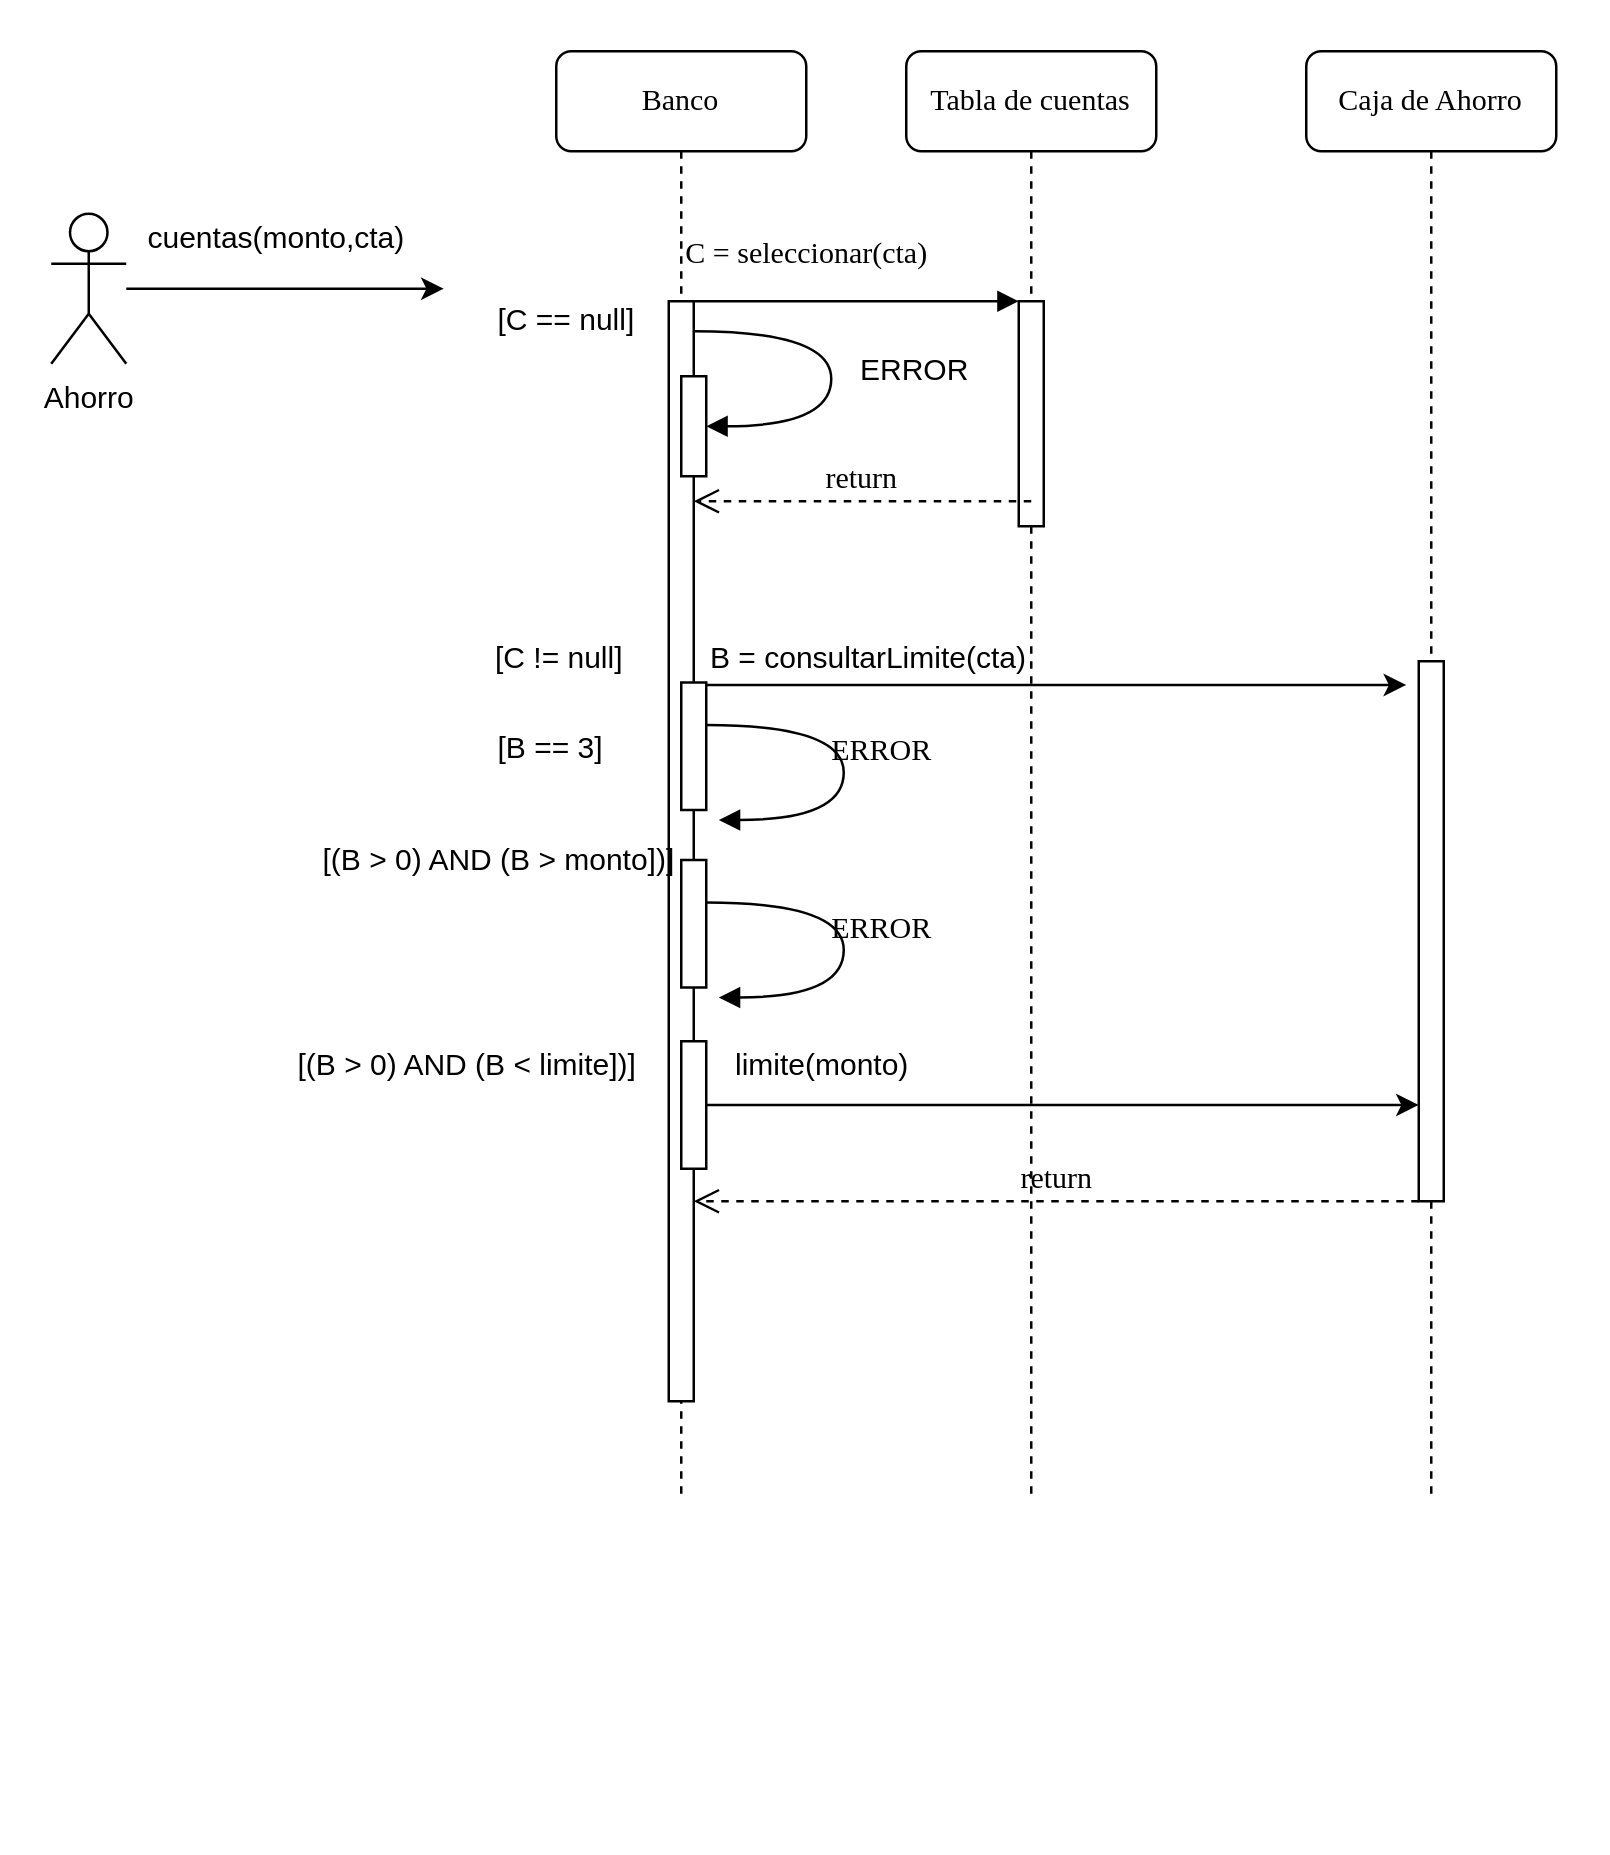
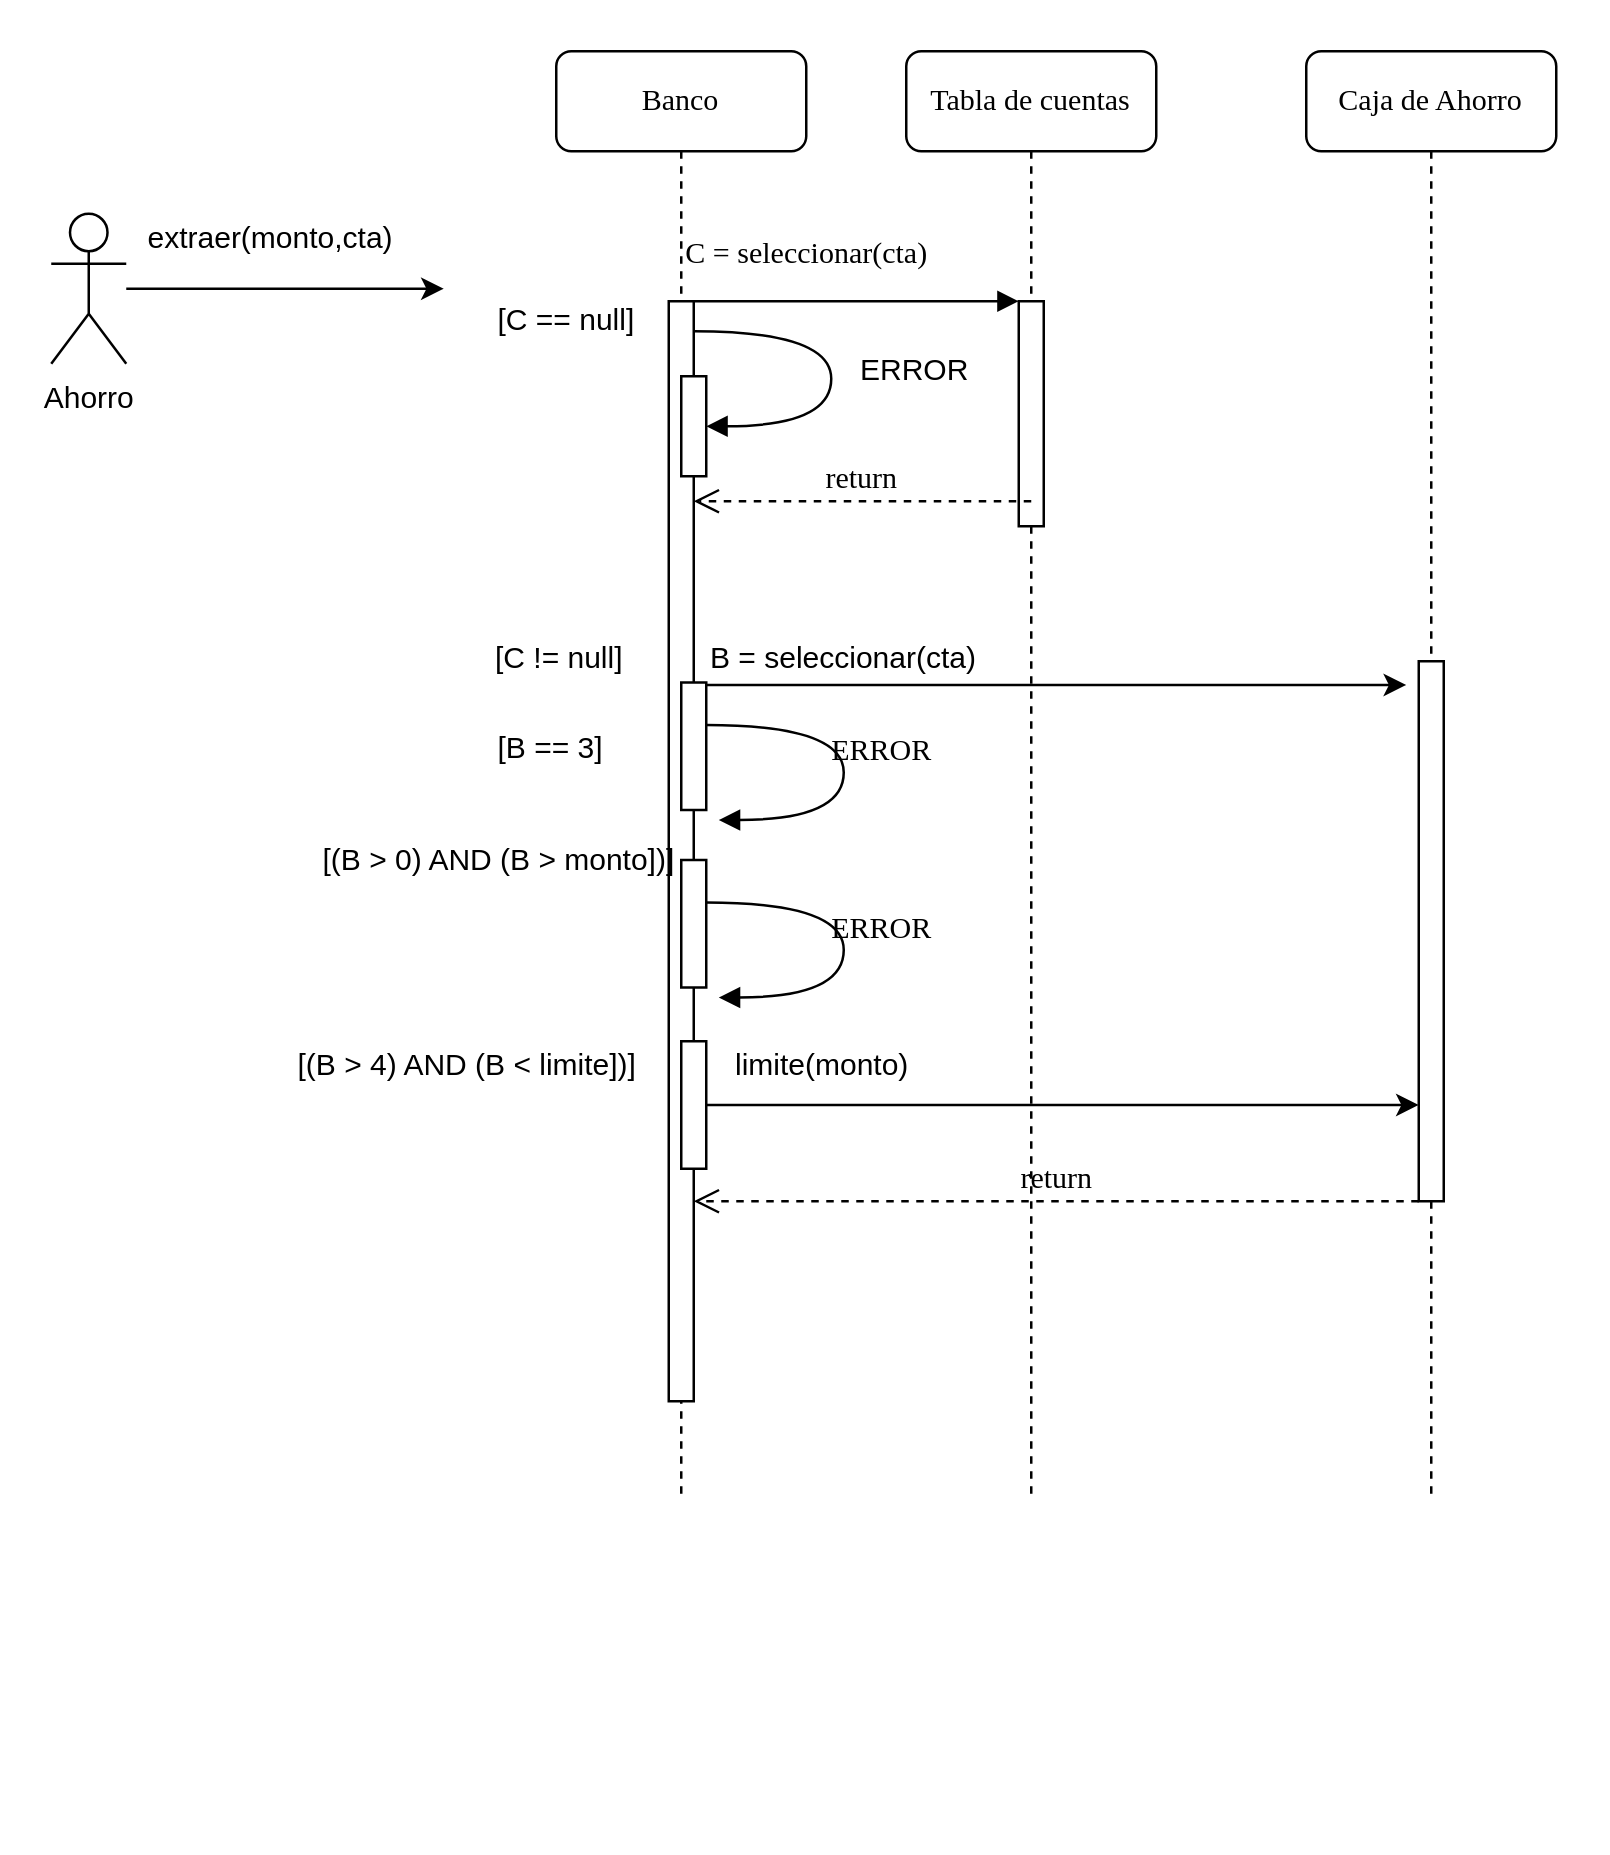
node "cuentas(monto,cta)": label "cuentas(monto,cta)" -> "extraer(monto,cta)"
node "B = consultarLimite(cta)": label "B = consultarLimite(cta)" -> "B = seleccionar(cta)"
node "[(B > 0) AND (B < limite])]": label "[(B > 0) AND (B < limite])]" -> "[(B > 4) AND (B < limite])]"
